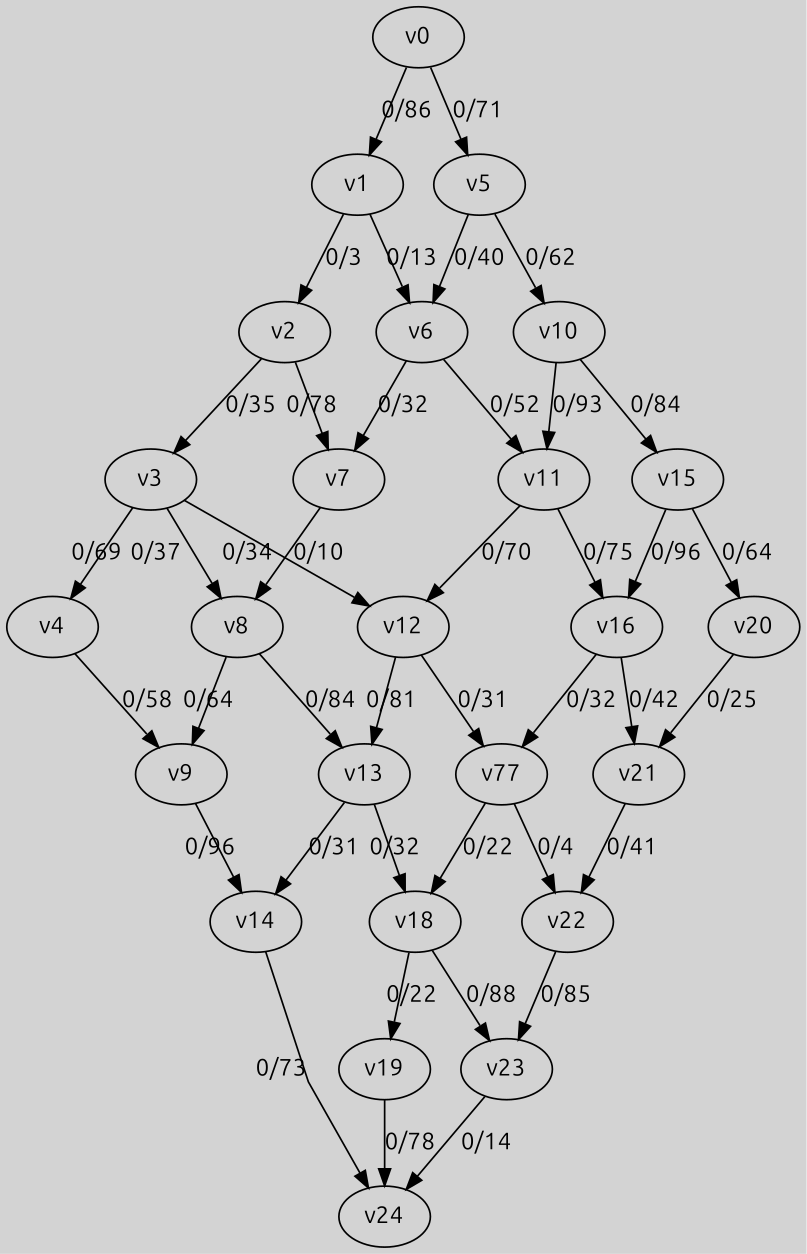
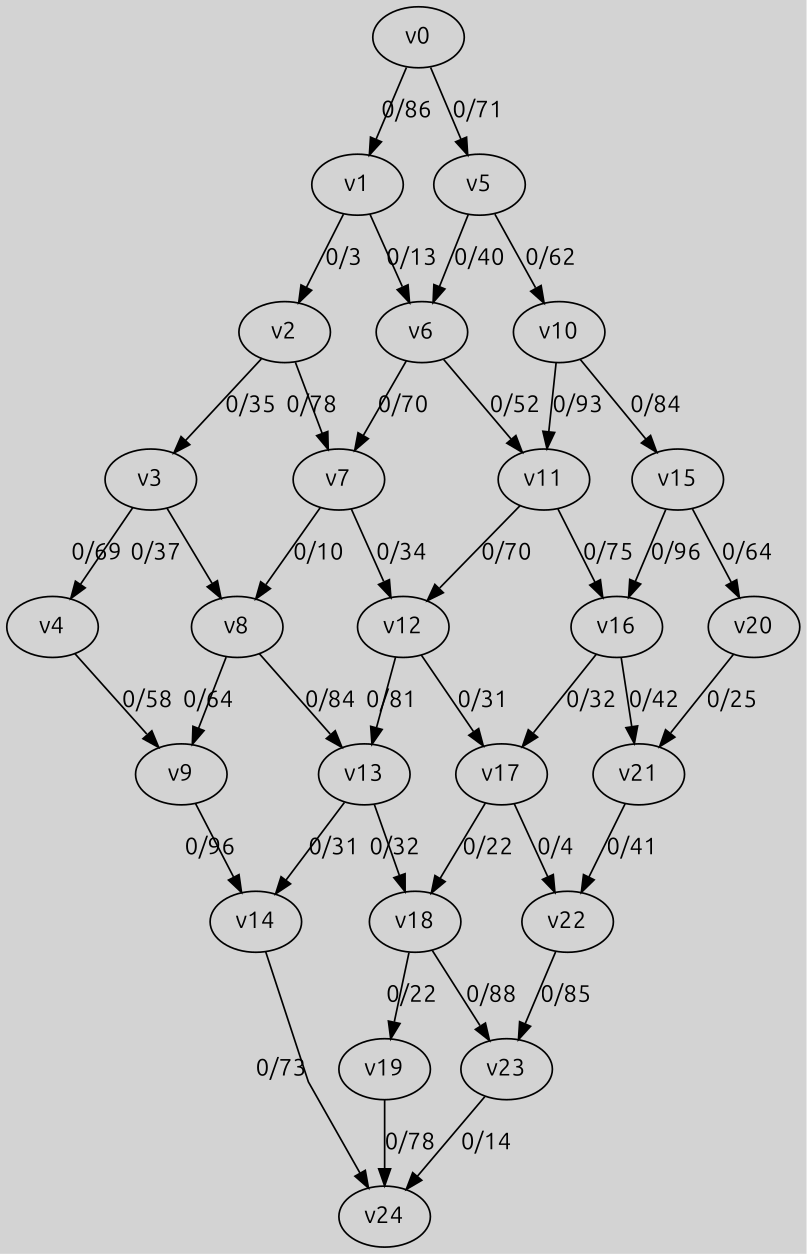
edge "v6" -> "v7": label "0/32" -> "0/70"
edge "v3" -> "v12": now "v7" -> "v12"
node "v77": label "v77" -> "v17"
